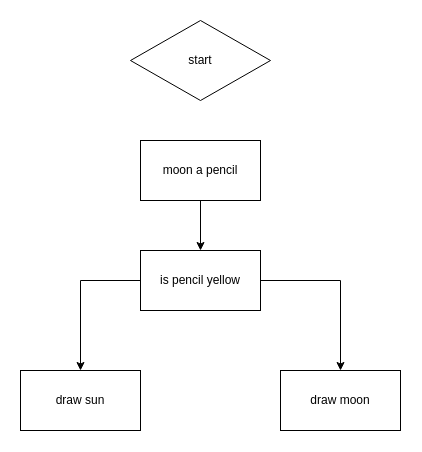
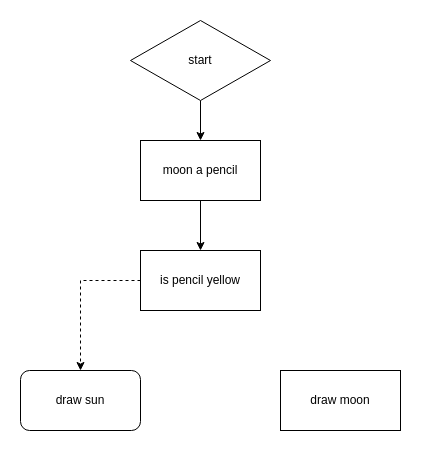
edge "start" -> "moon a pencil": added
edge "is pencil yellow" -> "draw moon": removed
edge "is pencil yellow" -> "draw sun": style solid -> dashed
node "draw sun": shape rectangle -> rounded rectangle
